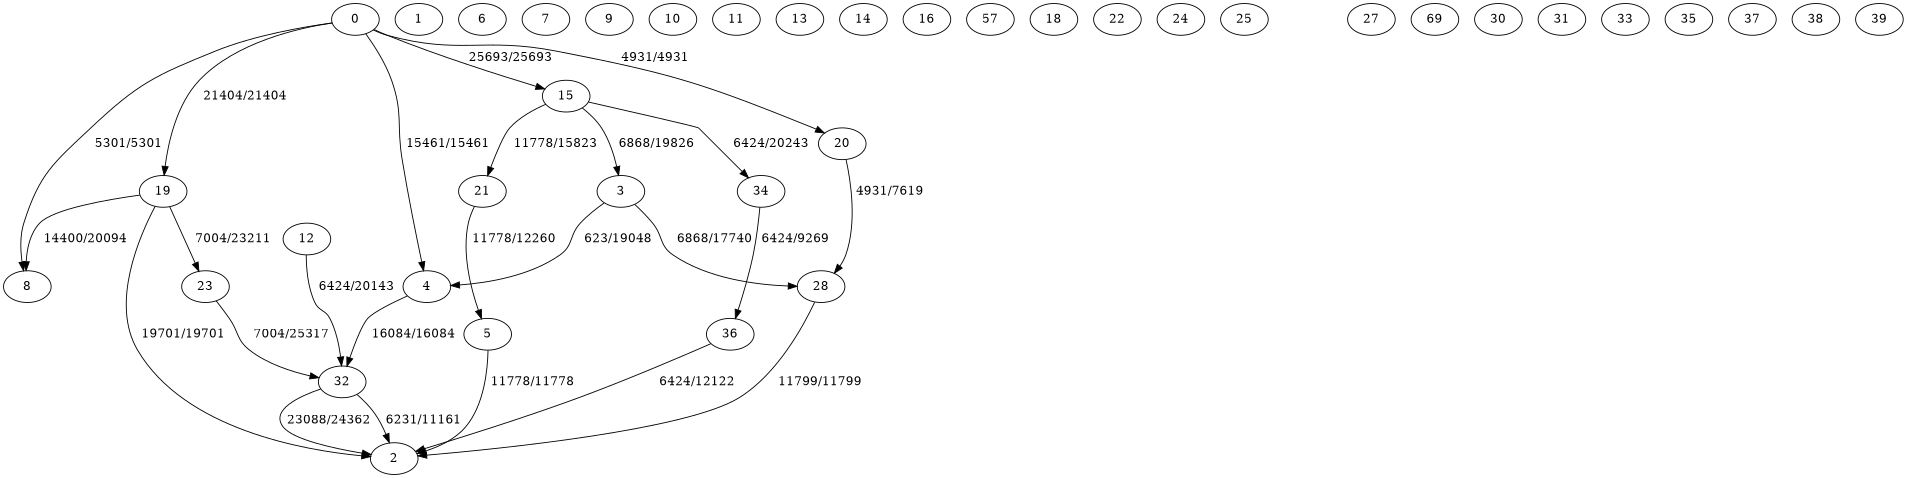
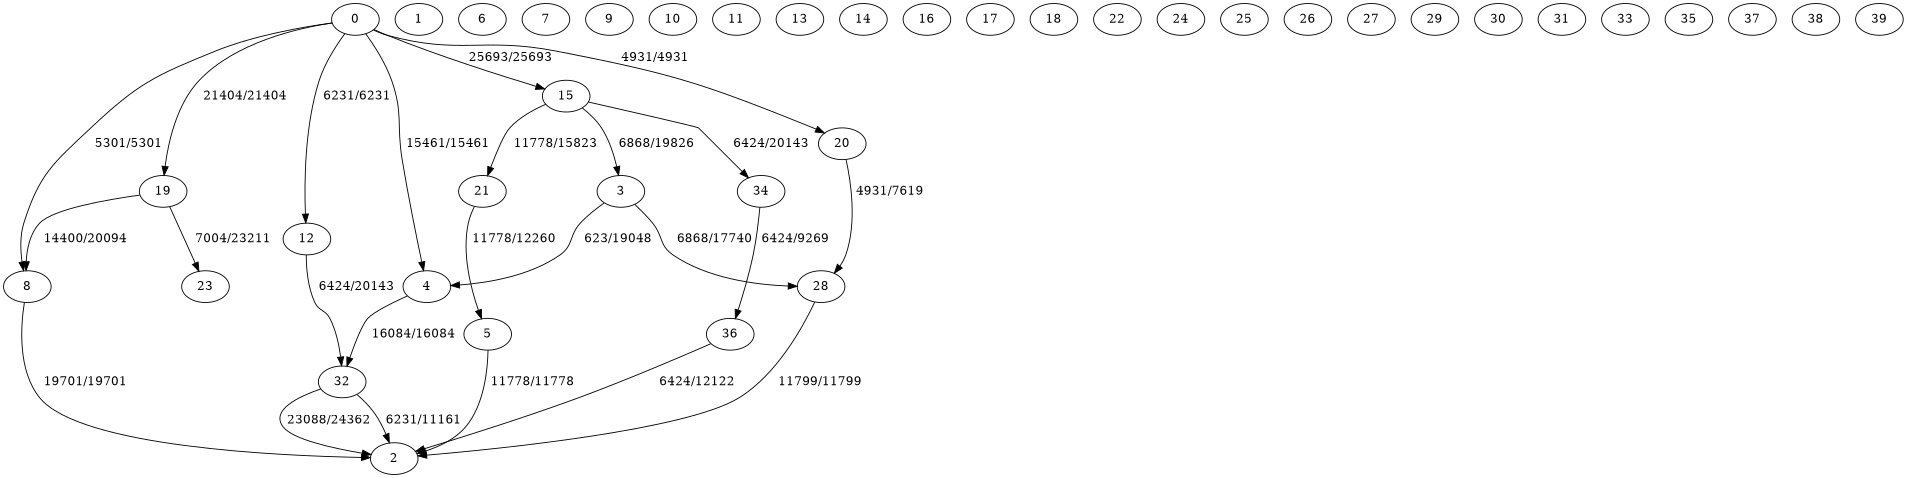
node "57": label "57" -> "17"
node "26": added
node "69": label "69" -> "29"
edge "0" -> "12": added, label "6231/6231"
edge "15" -> "34": label " 6424/20243" -> " 6424/20143"
edge "23" -> "32": removed, label "7004/25317"
edge "19" -> "2": now "8" -> "2"
